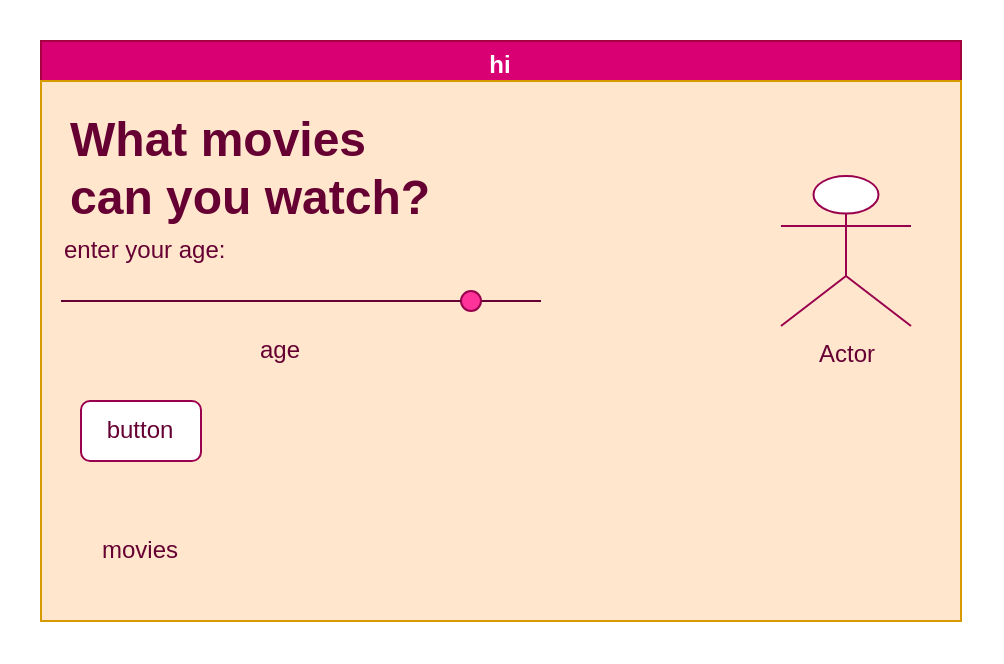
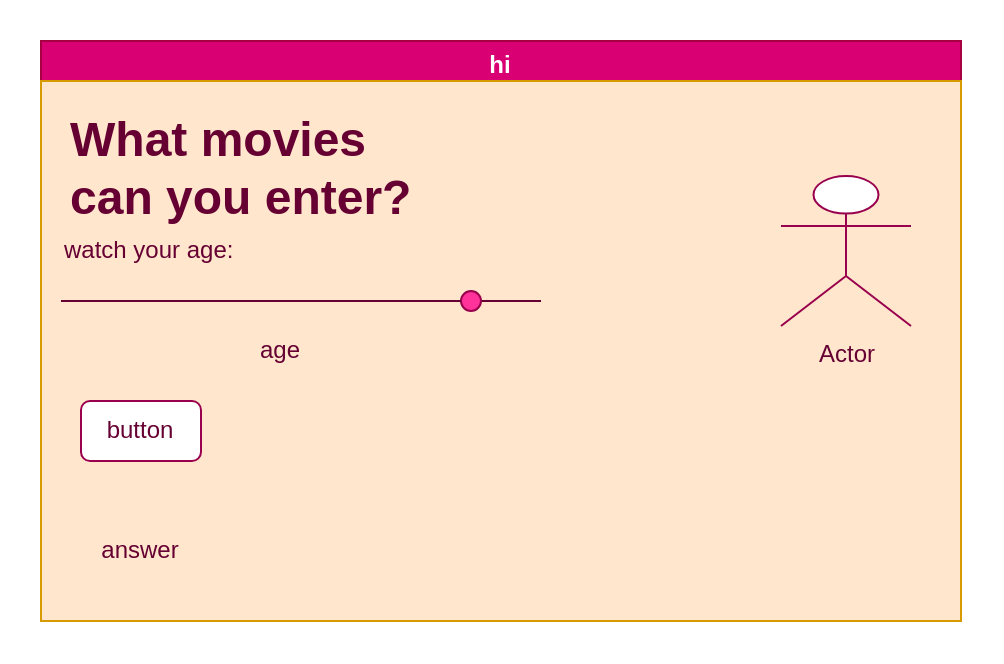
node "What movies can you watch?": label "What movies can you watch?" -> "What movies can you enter?"
node "enter your age:": label "enter your age:" -> "watch your age:"
node "movies": label "movies" -> "answer"
